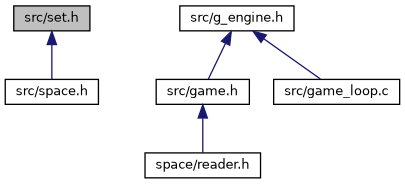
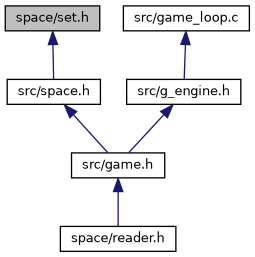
node "src/set.h": label "src/set.h" -> "space/set.h"
edge "src/game_loop.c" -> "src/g_engine.h": reversed
edge "src/game.h" -> "src/space.h": added
